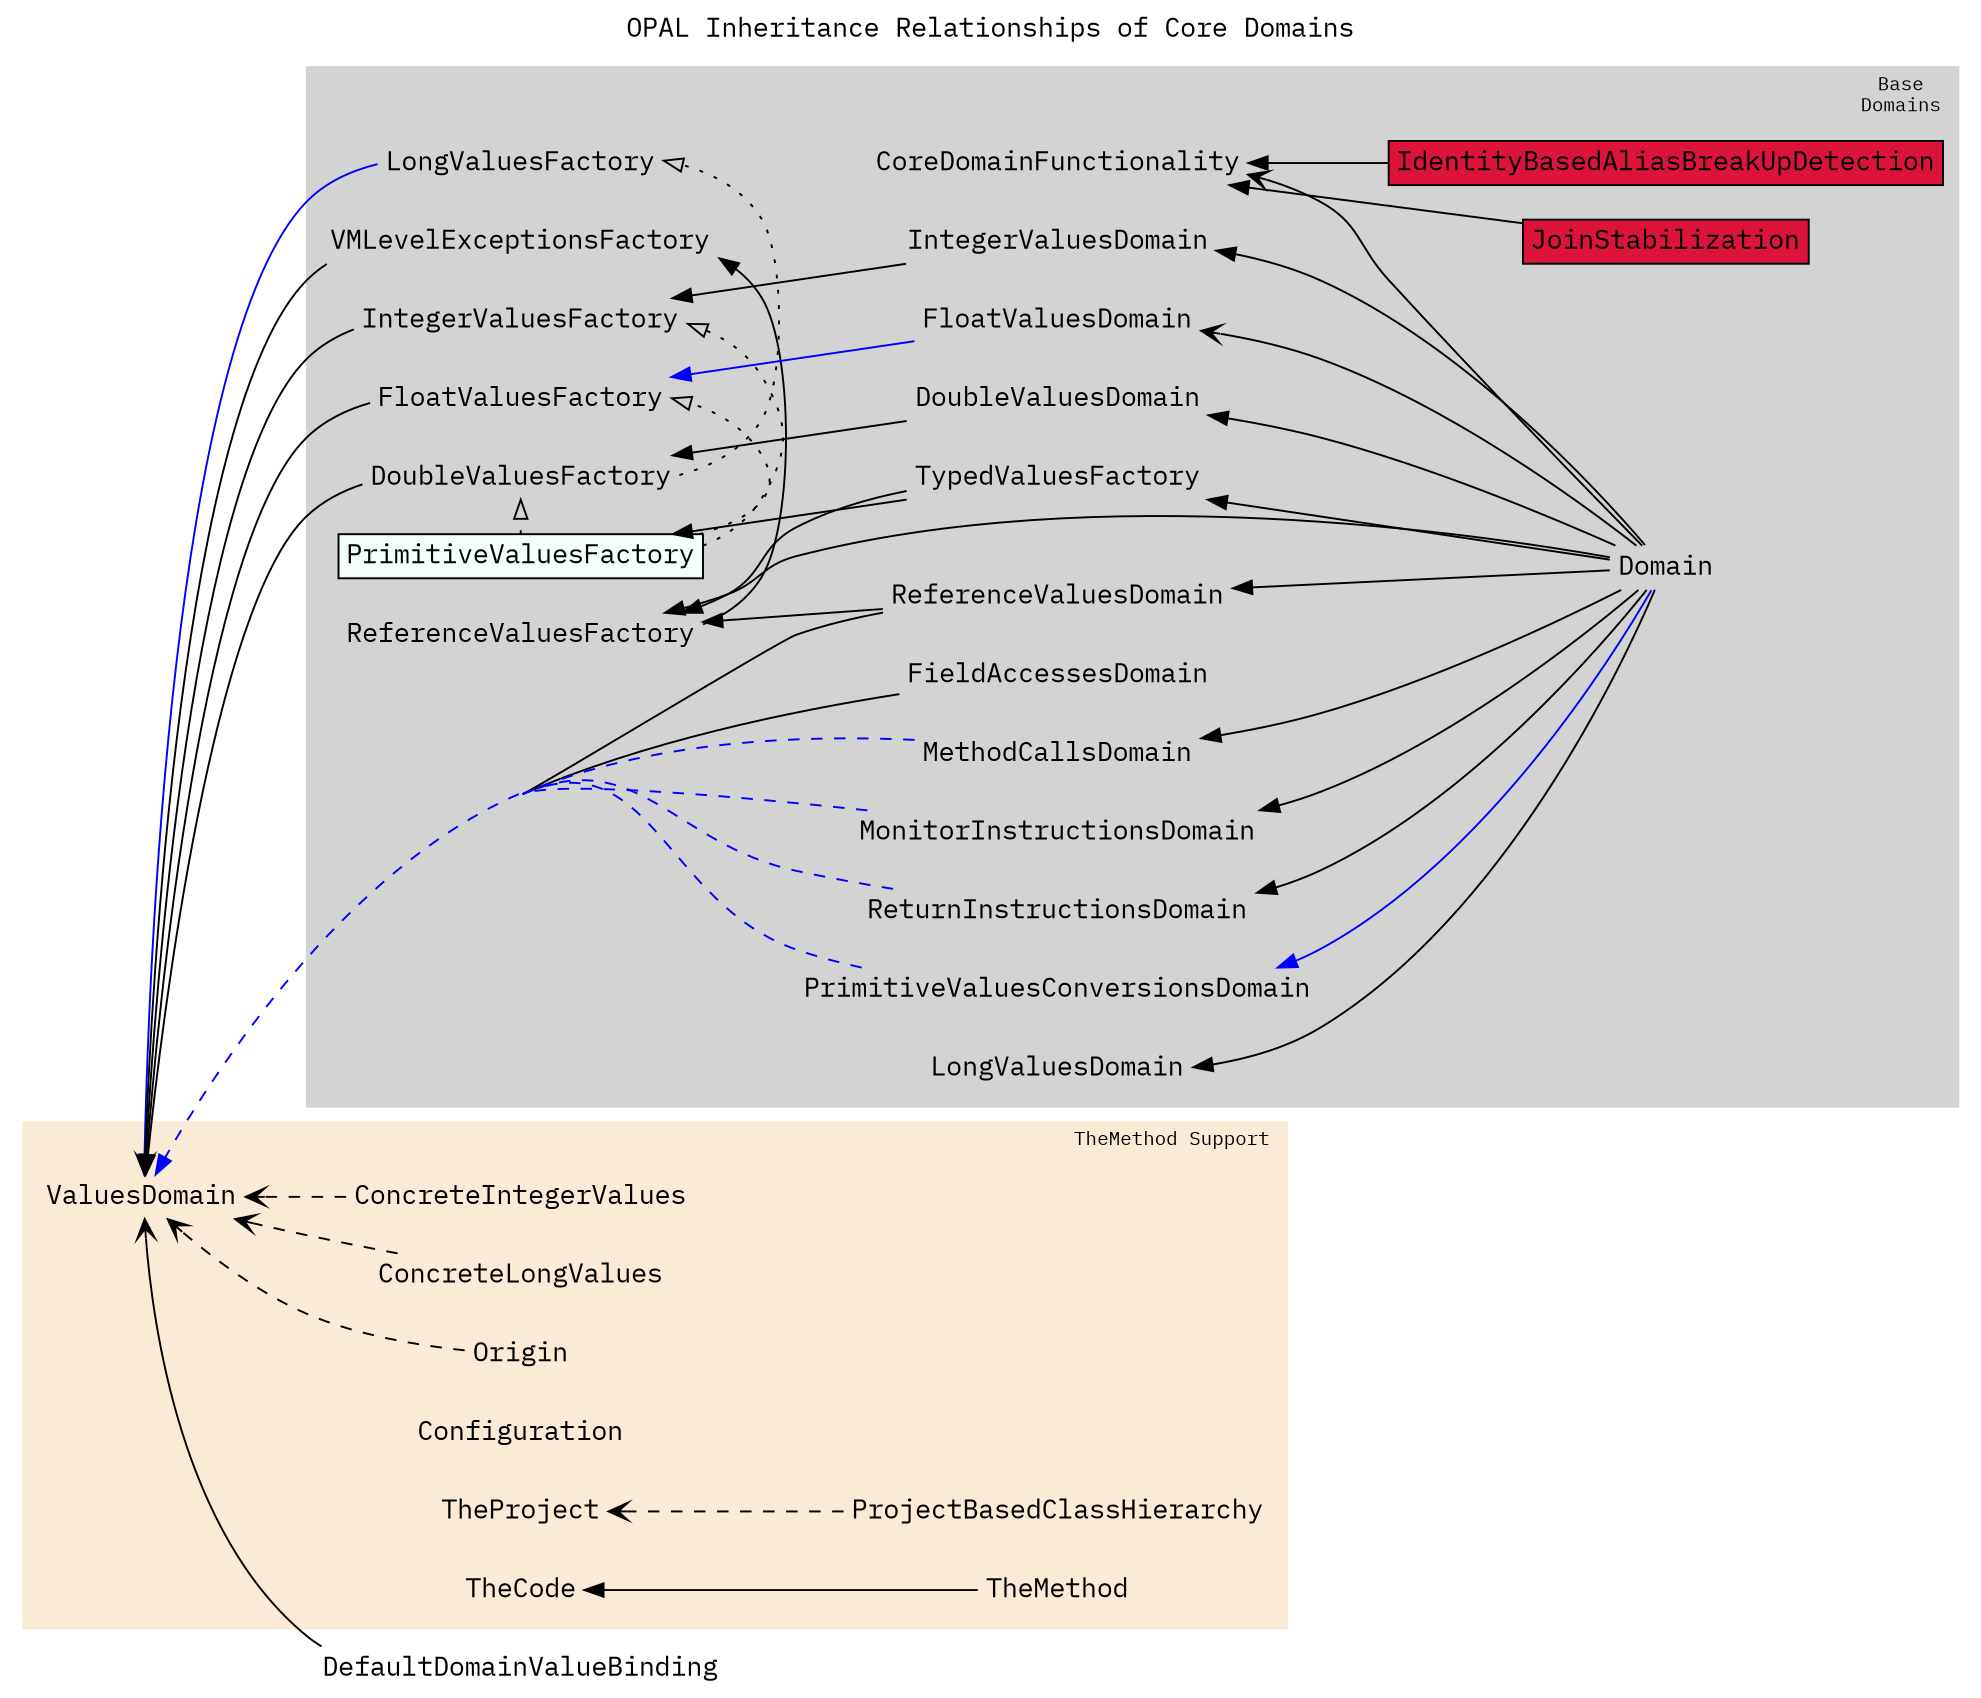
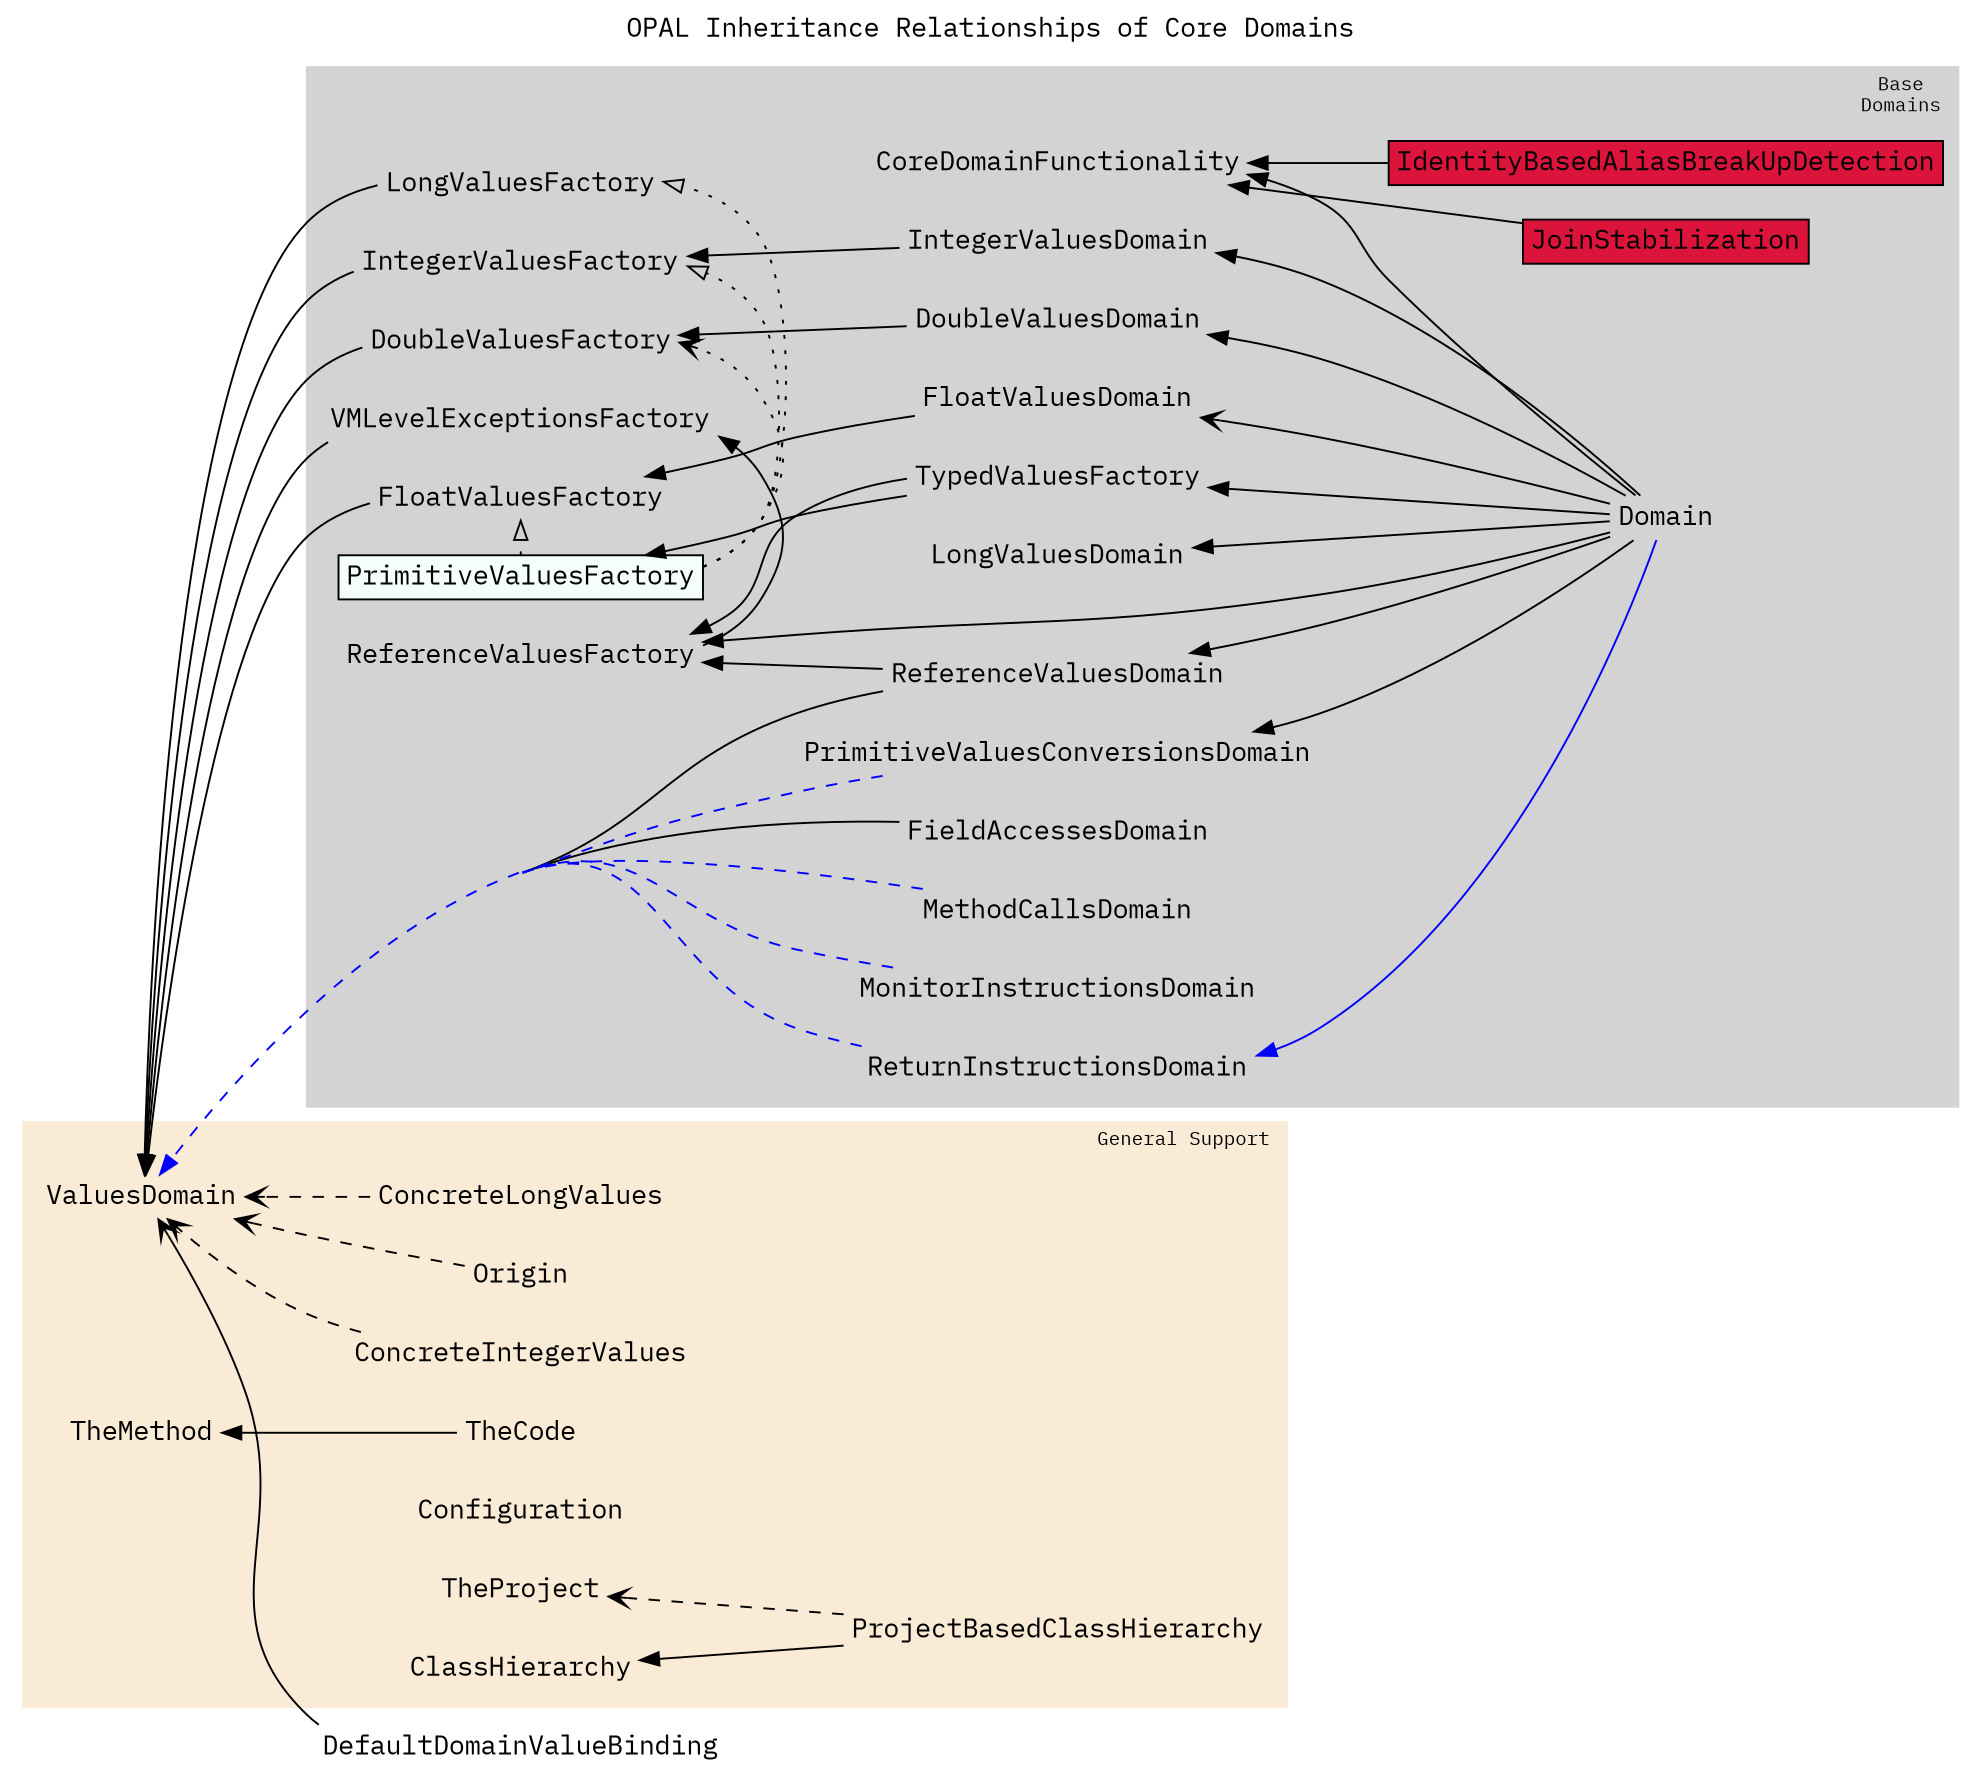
edge "DoubleValuesFactory" -> "LongValuesFactory": now "PrimitiveValuesFactory" -> "LongValuesFactory"
edge "Domain" -> "CoreDomainFunctionality": arrowhead vee -> normal
edge "FloatValuesDomain" -> "FloatValuesFactory": color blue -> black
edge "PrimitiveValuesFactory" -> "DoubleValuesFactory": arrowhead onormal -> vee
edge "LongValuesFactory" -> "ValuesDomain": color blue -> black
edge "VMLevelExceptionsFactory" -> "ValuesDomain": arrowhead vee -> normal
edge "Domain" -> "MethodCallsDomain": removed
edge "Domain" -> "MonitorInstructionsDomain": removed
edge "Domain" -> "ReturnInstructionsDomain": color black -> blue
edge "Domain" -> "PrimitiveValuesConversionsDomain": color blue -> black
cluster "TheMethod Support": label "TheMethod Support" -> "General Support"
edge "TheMethod" -> "TheCode": reversed
node "ClassHierarchy": added
